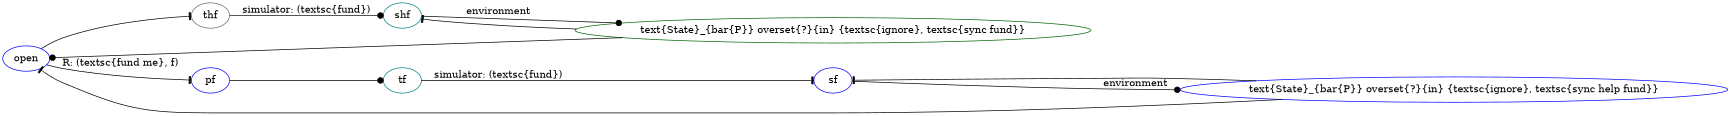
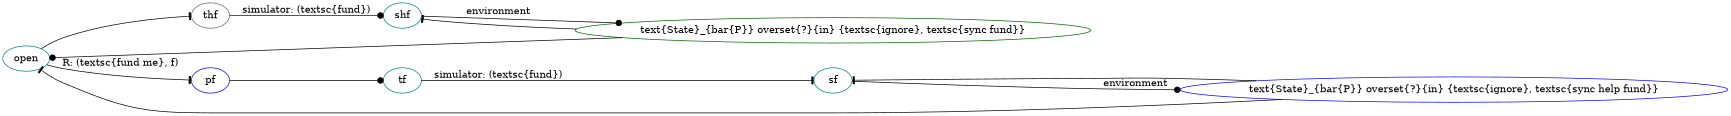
node "open": color blue -> teal
node "sf": color blue -> teal
